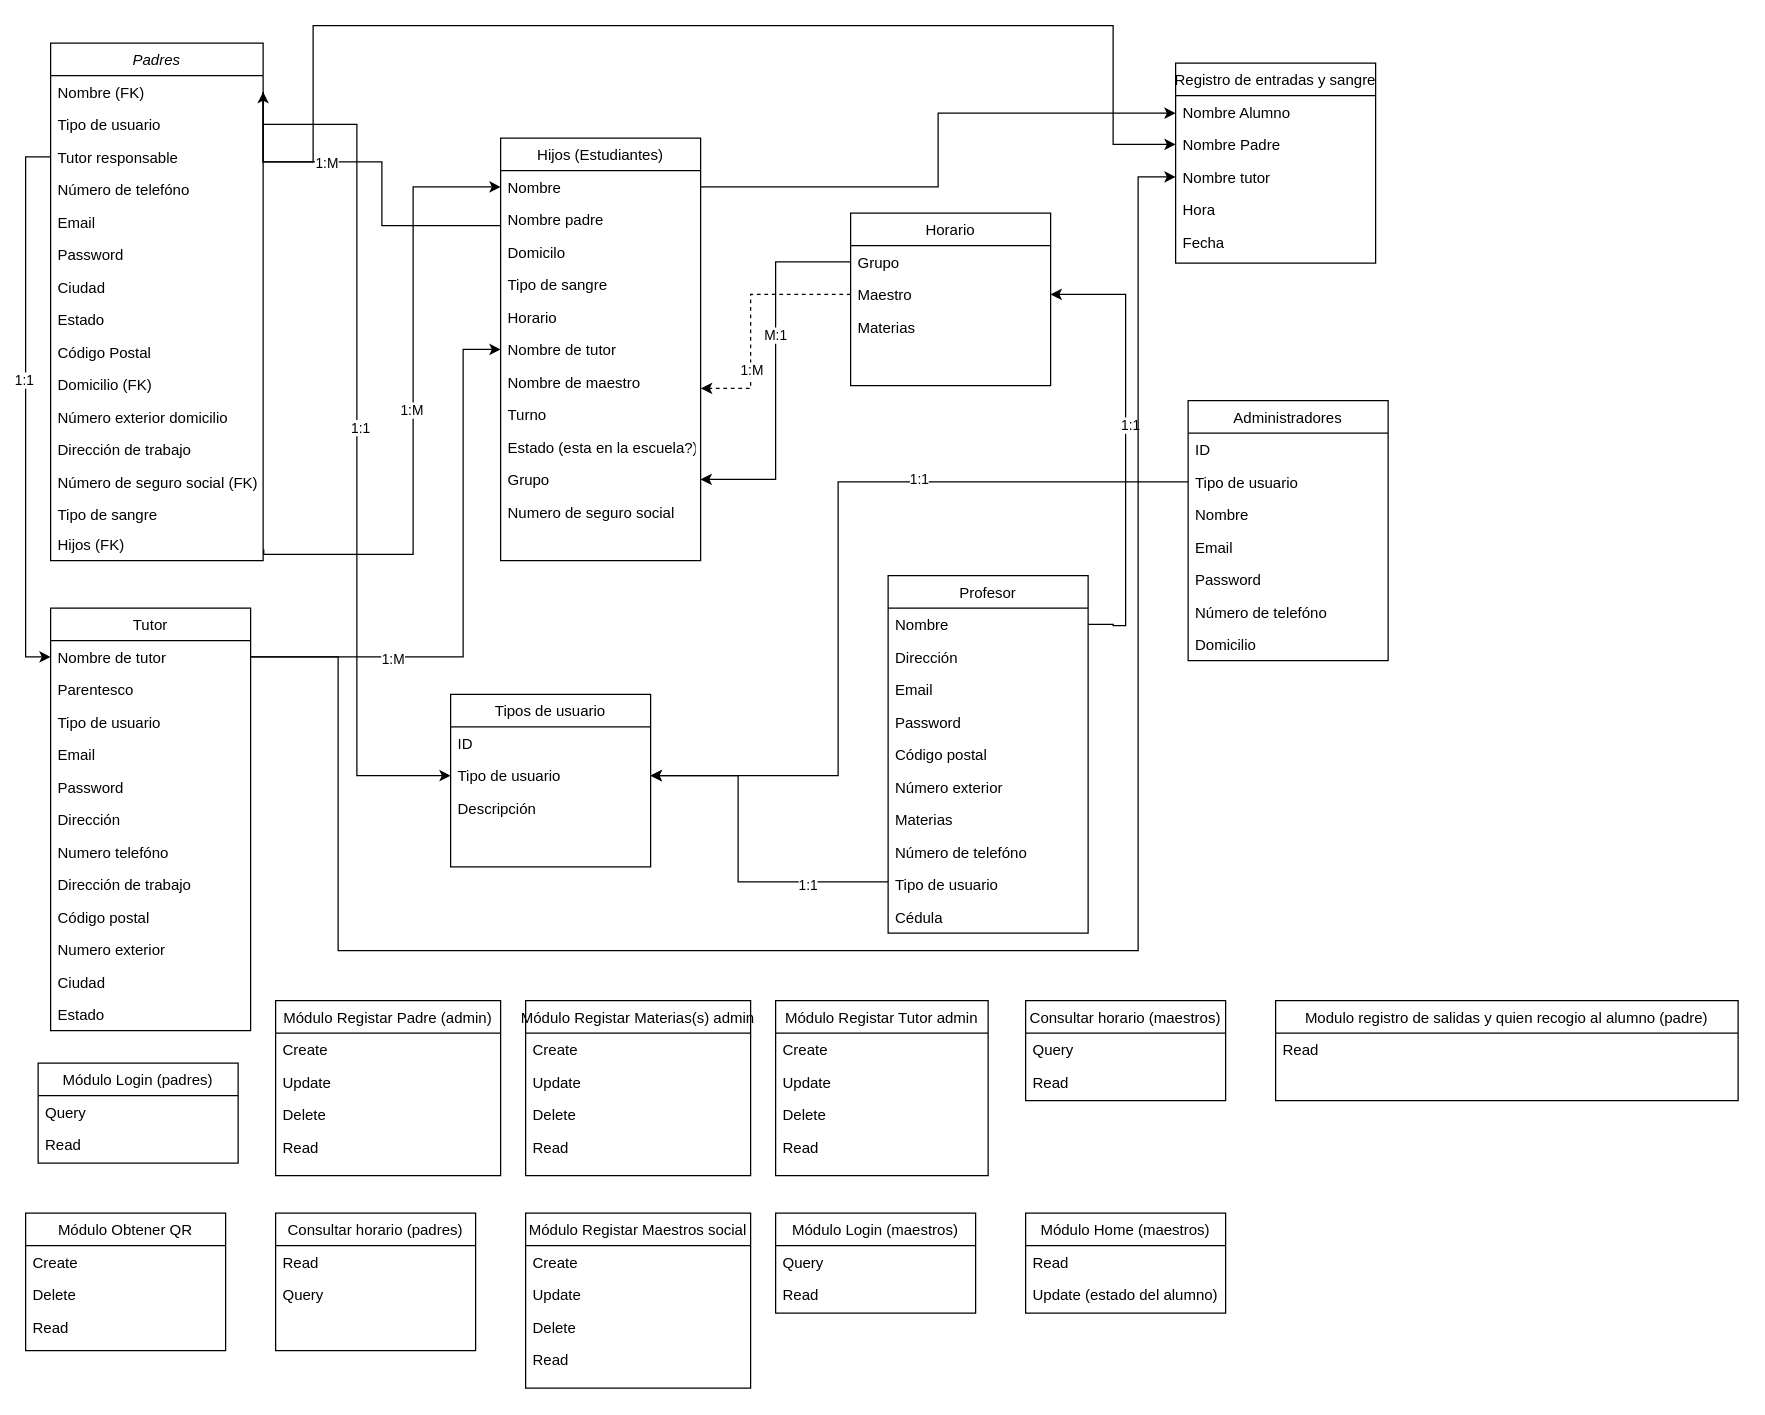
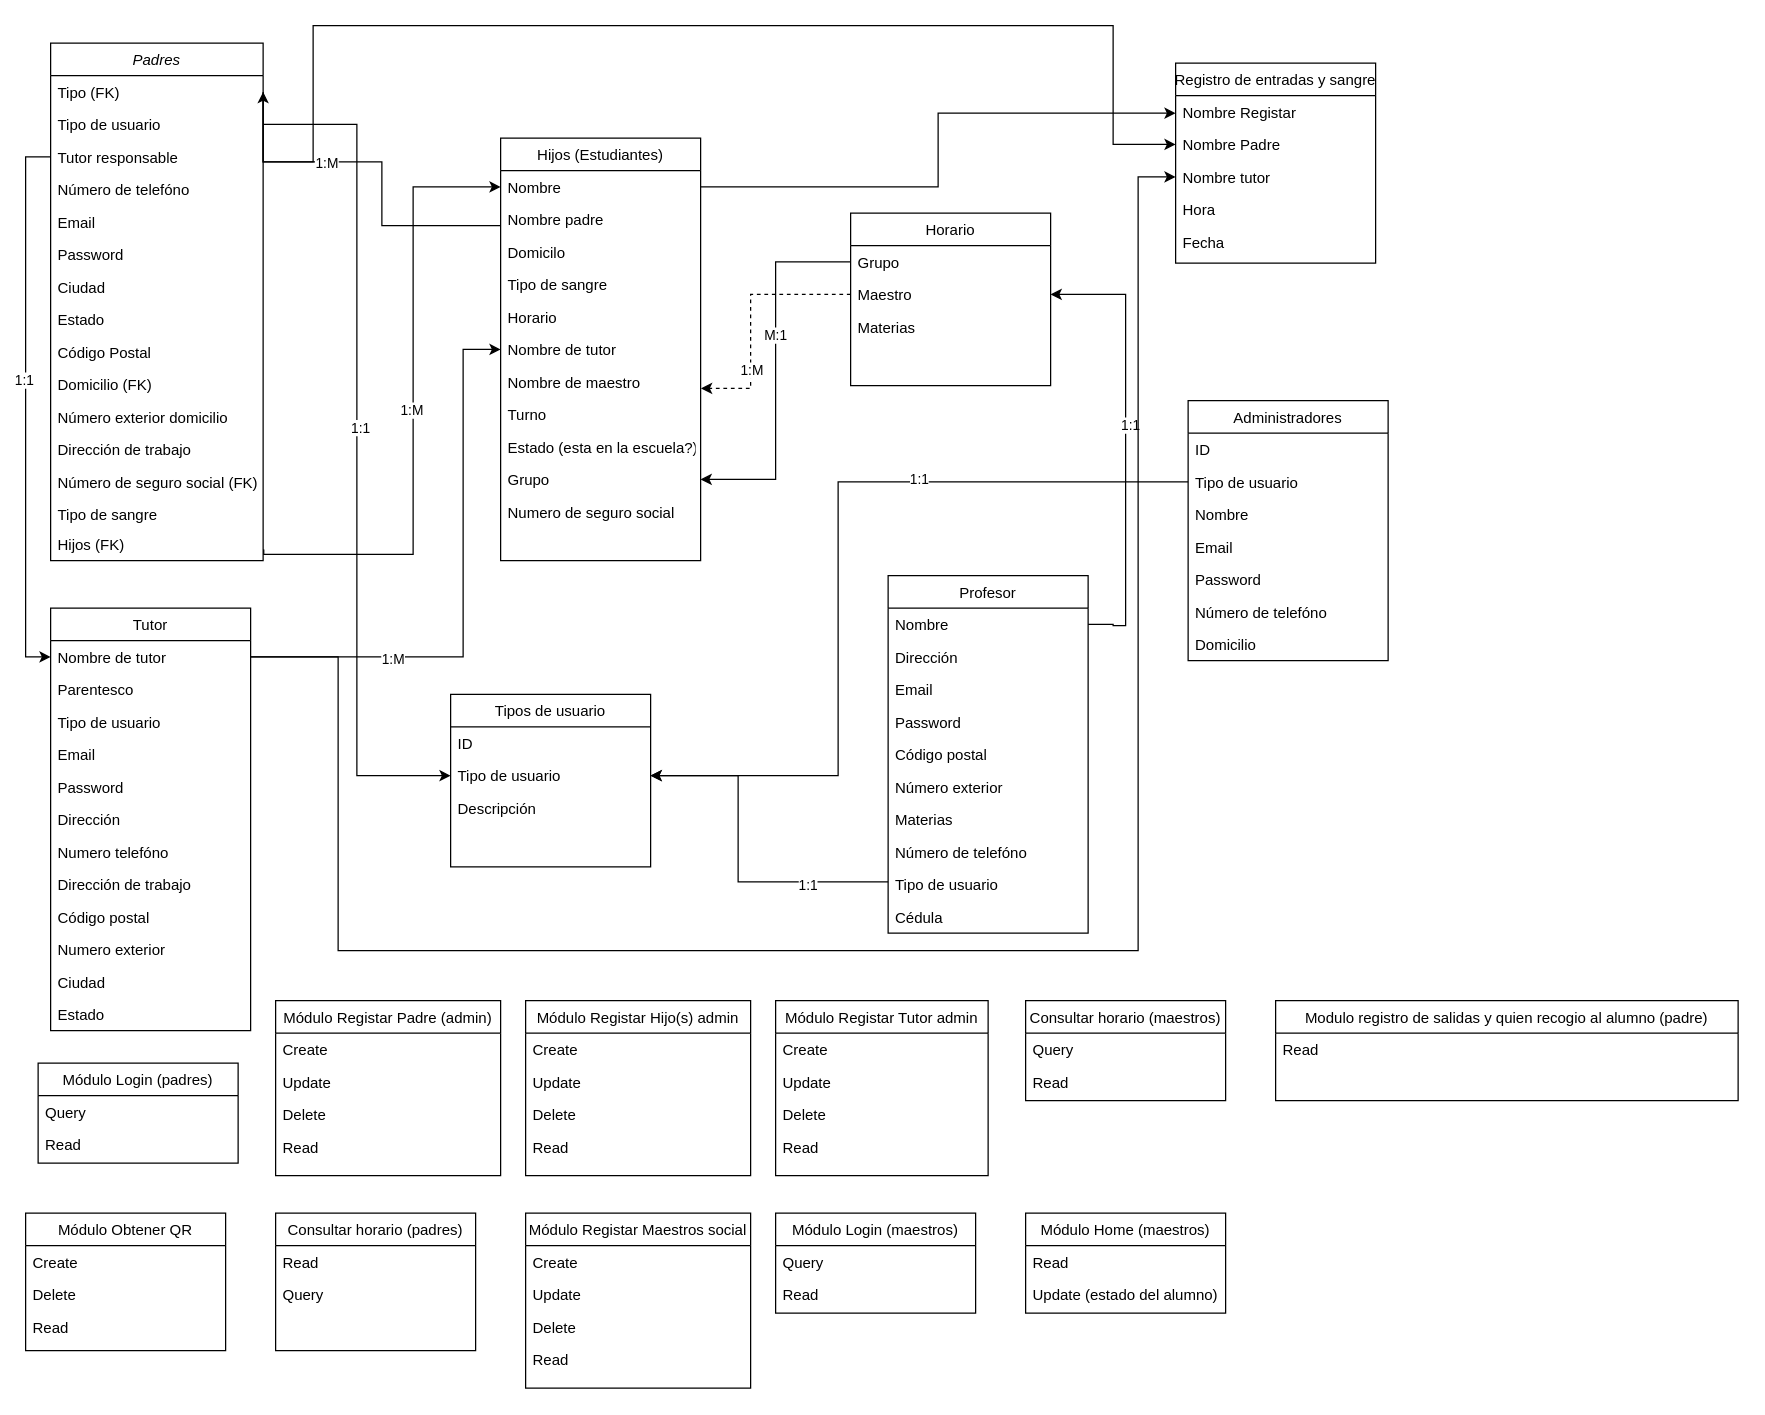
node "Nombre (FK)": label "Nombre (FK)" -> "Tipo (FK)"
node "Nombre Alumno": label "Nombre Alumno" -> "Nombre Registar"
node "Módulo Registar Materias(s) admin": label "Módulo Registar Materias(s) admin" -> "Módulo Registar Hijo(s) admin"
